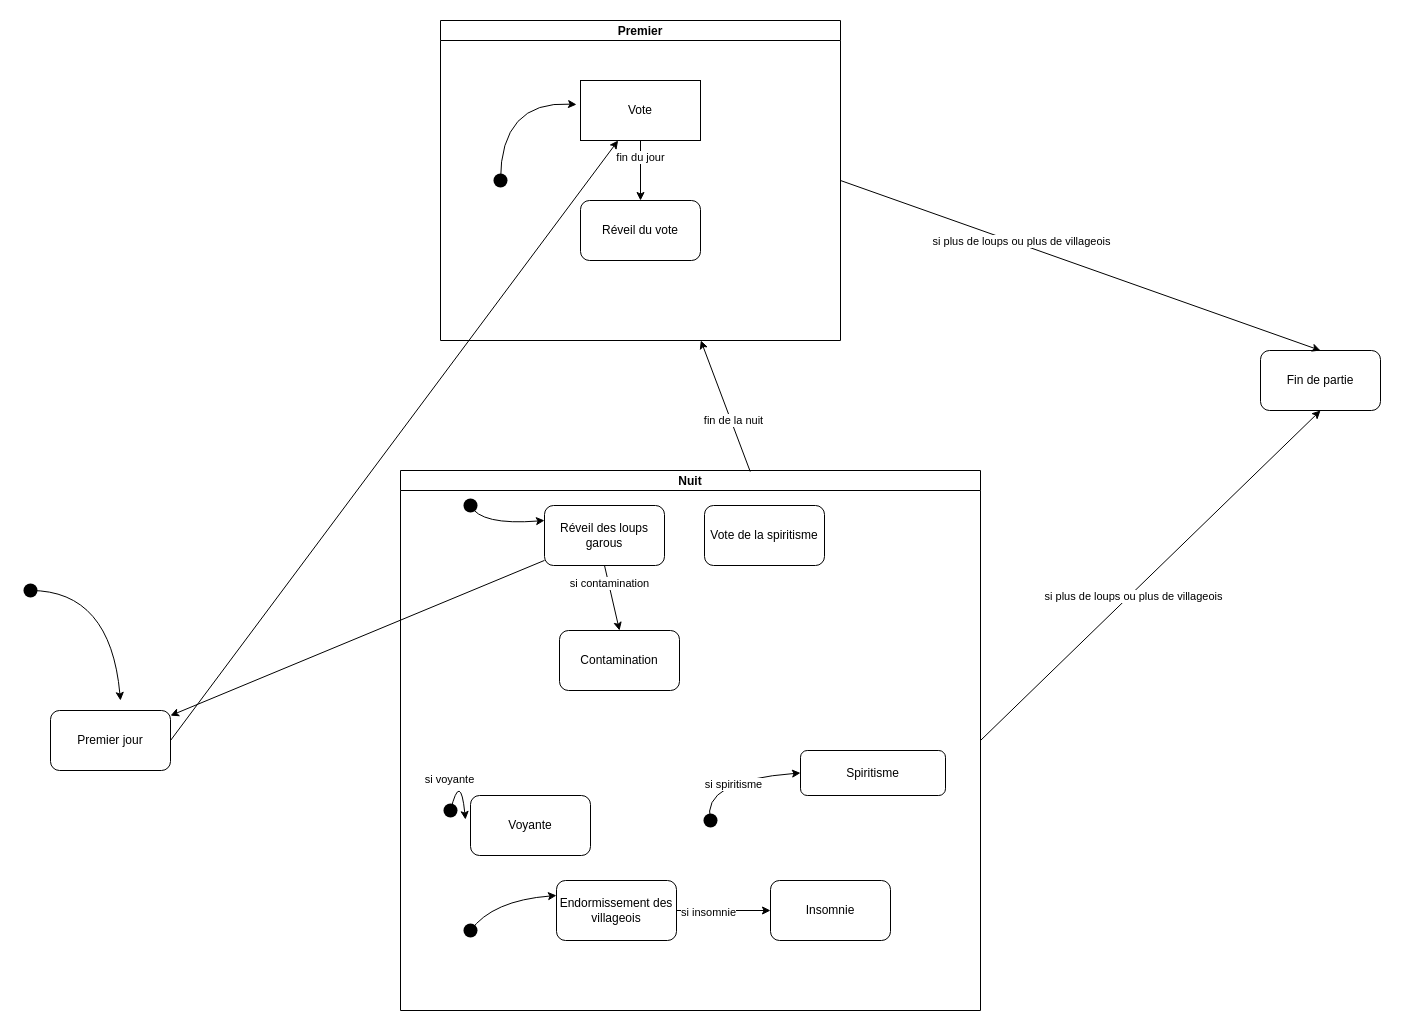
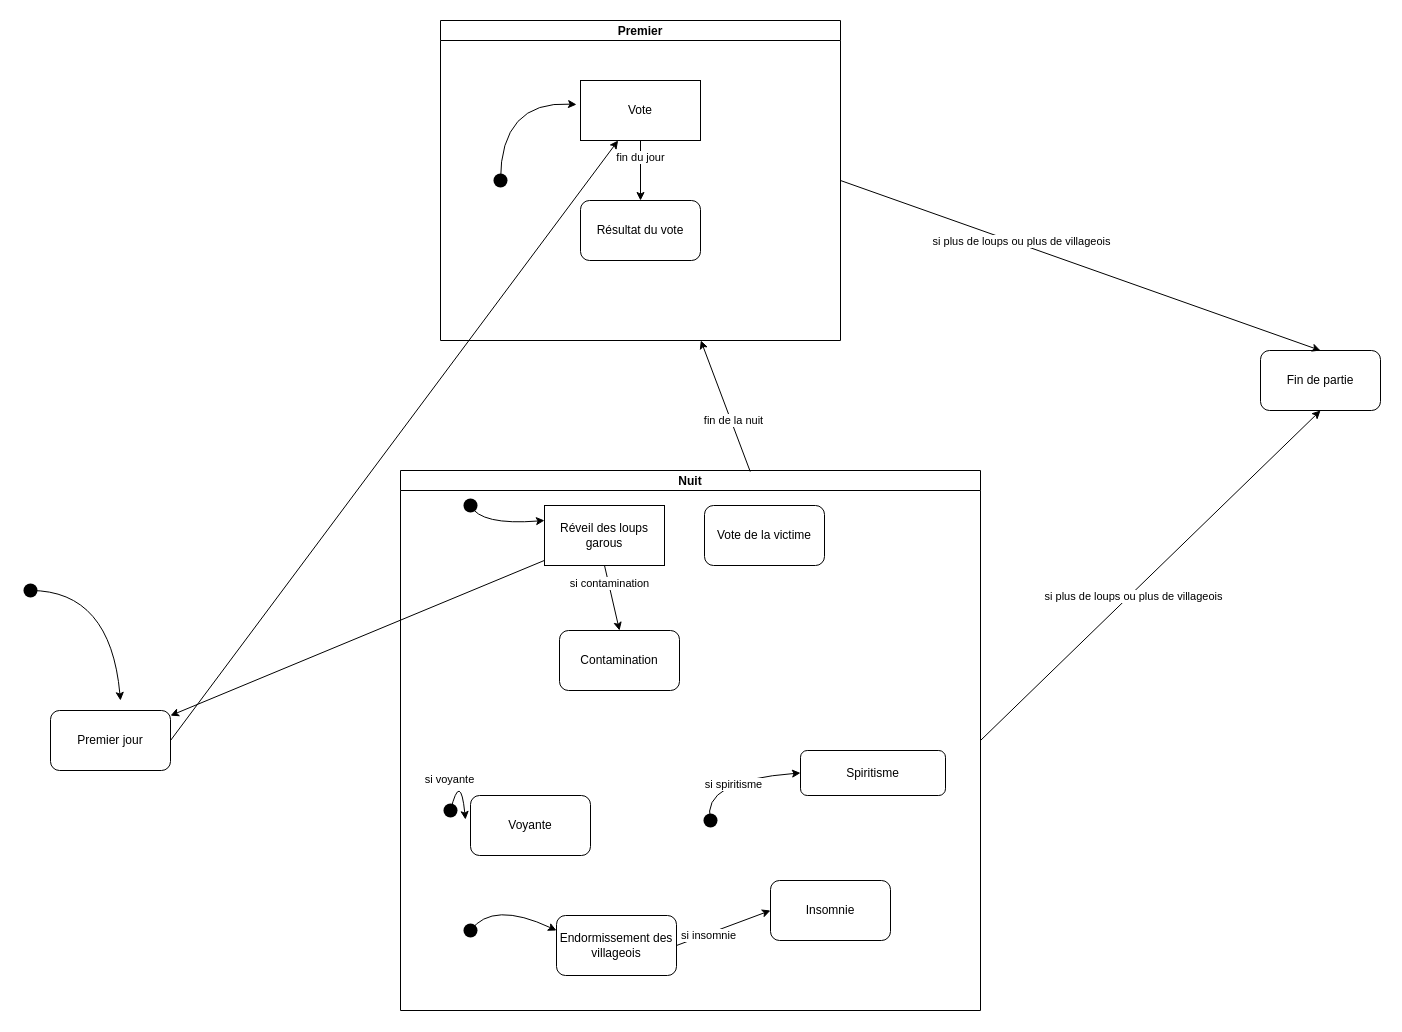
node "Réveil du vote": label "Réveil du vote" -> "Résultat du vote"
node "Réveil des loups garous": shape rounded rectangle -> rectangle
node "Vote de la spiritisme": label "Vote de la spiritisme" -> "Vote de la victime"
node "Endormissement des villageois": moved (617, 911) -> (617, 946)
